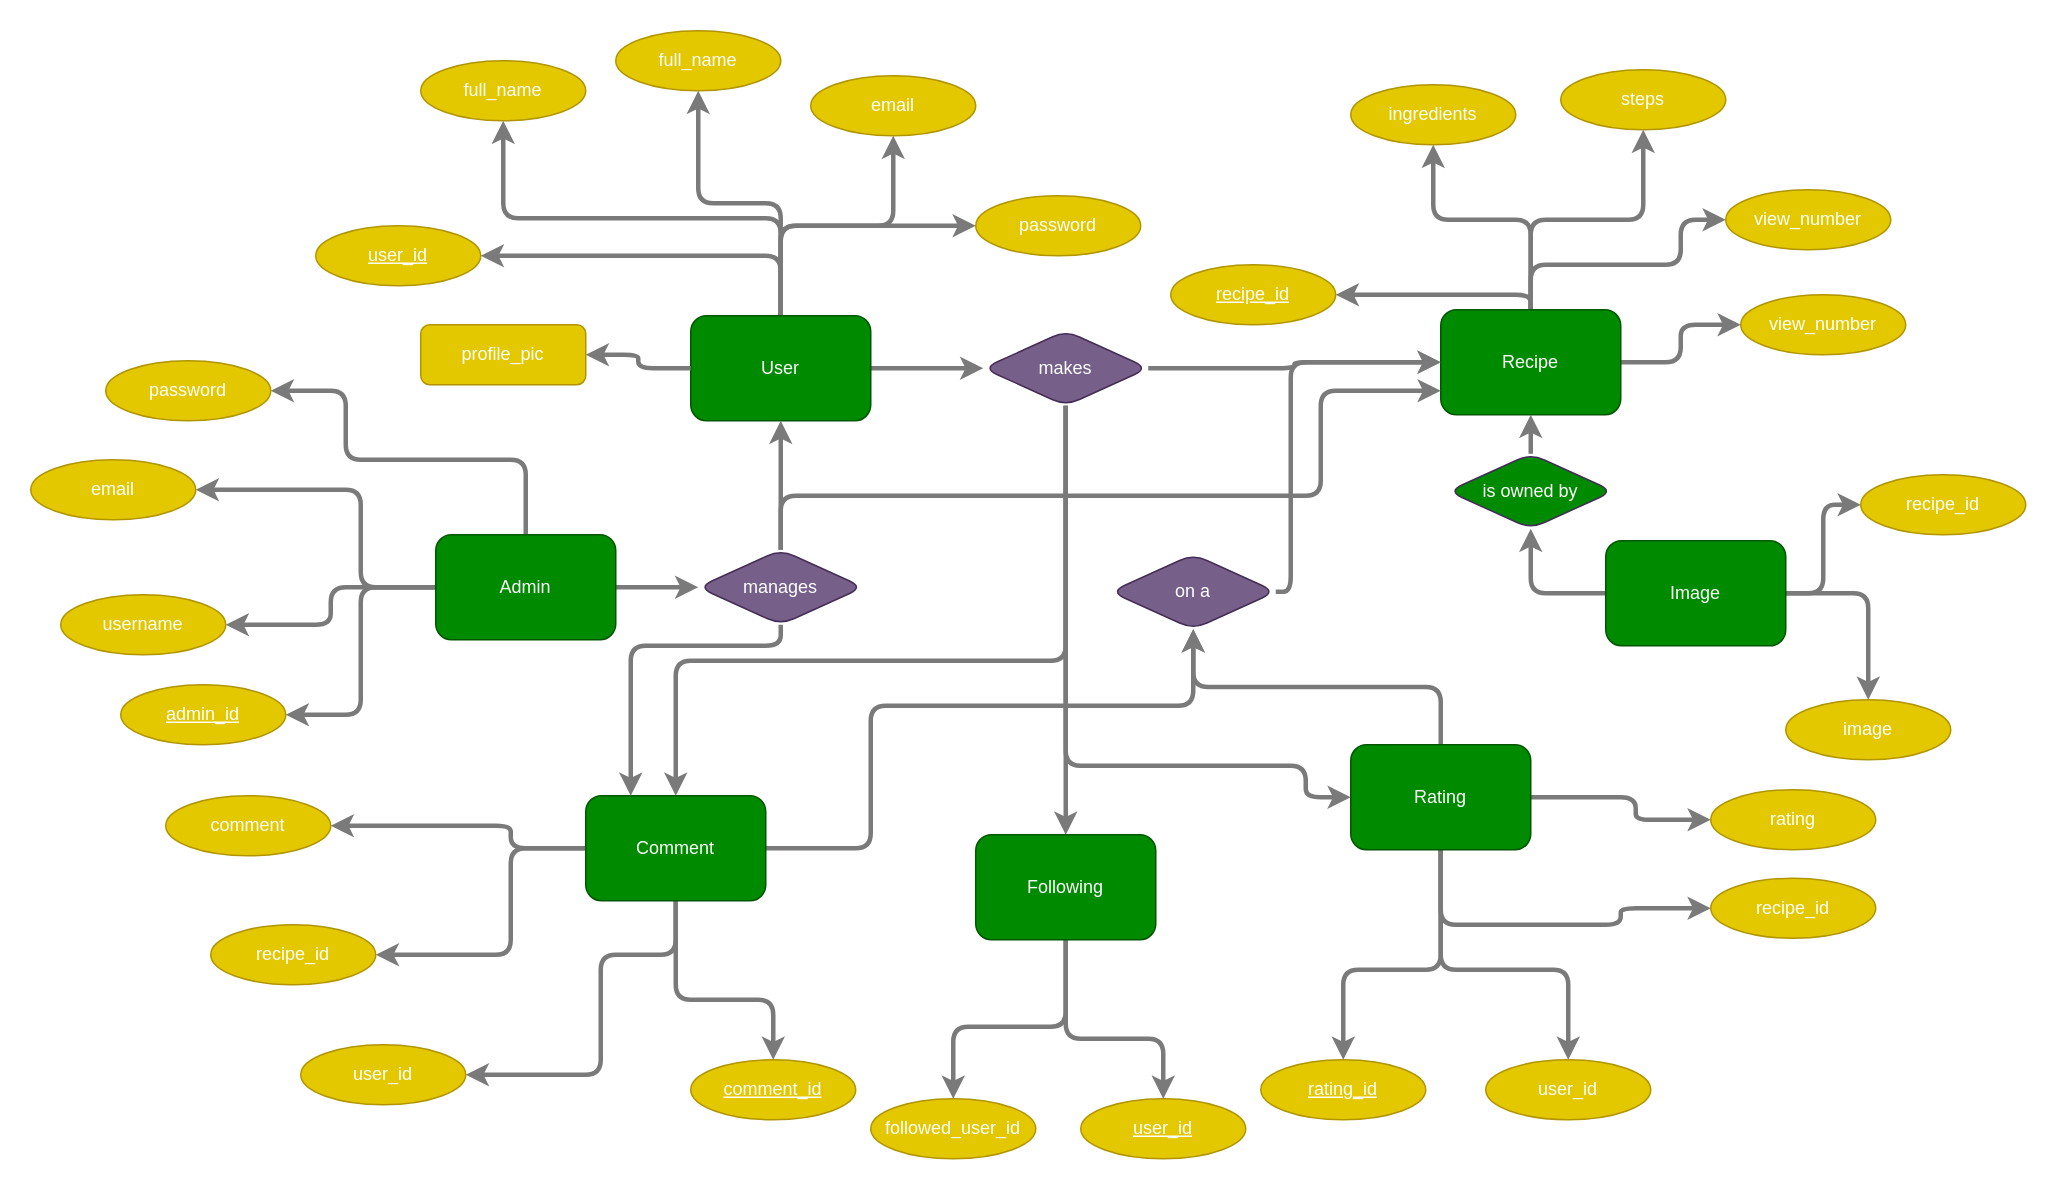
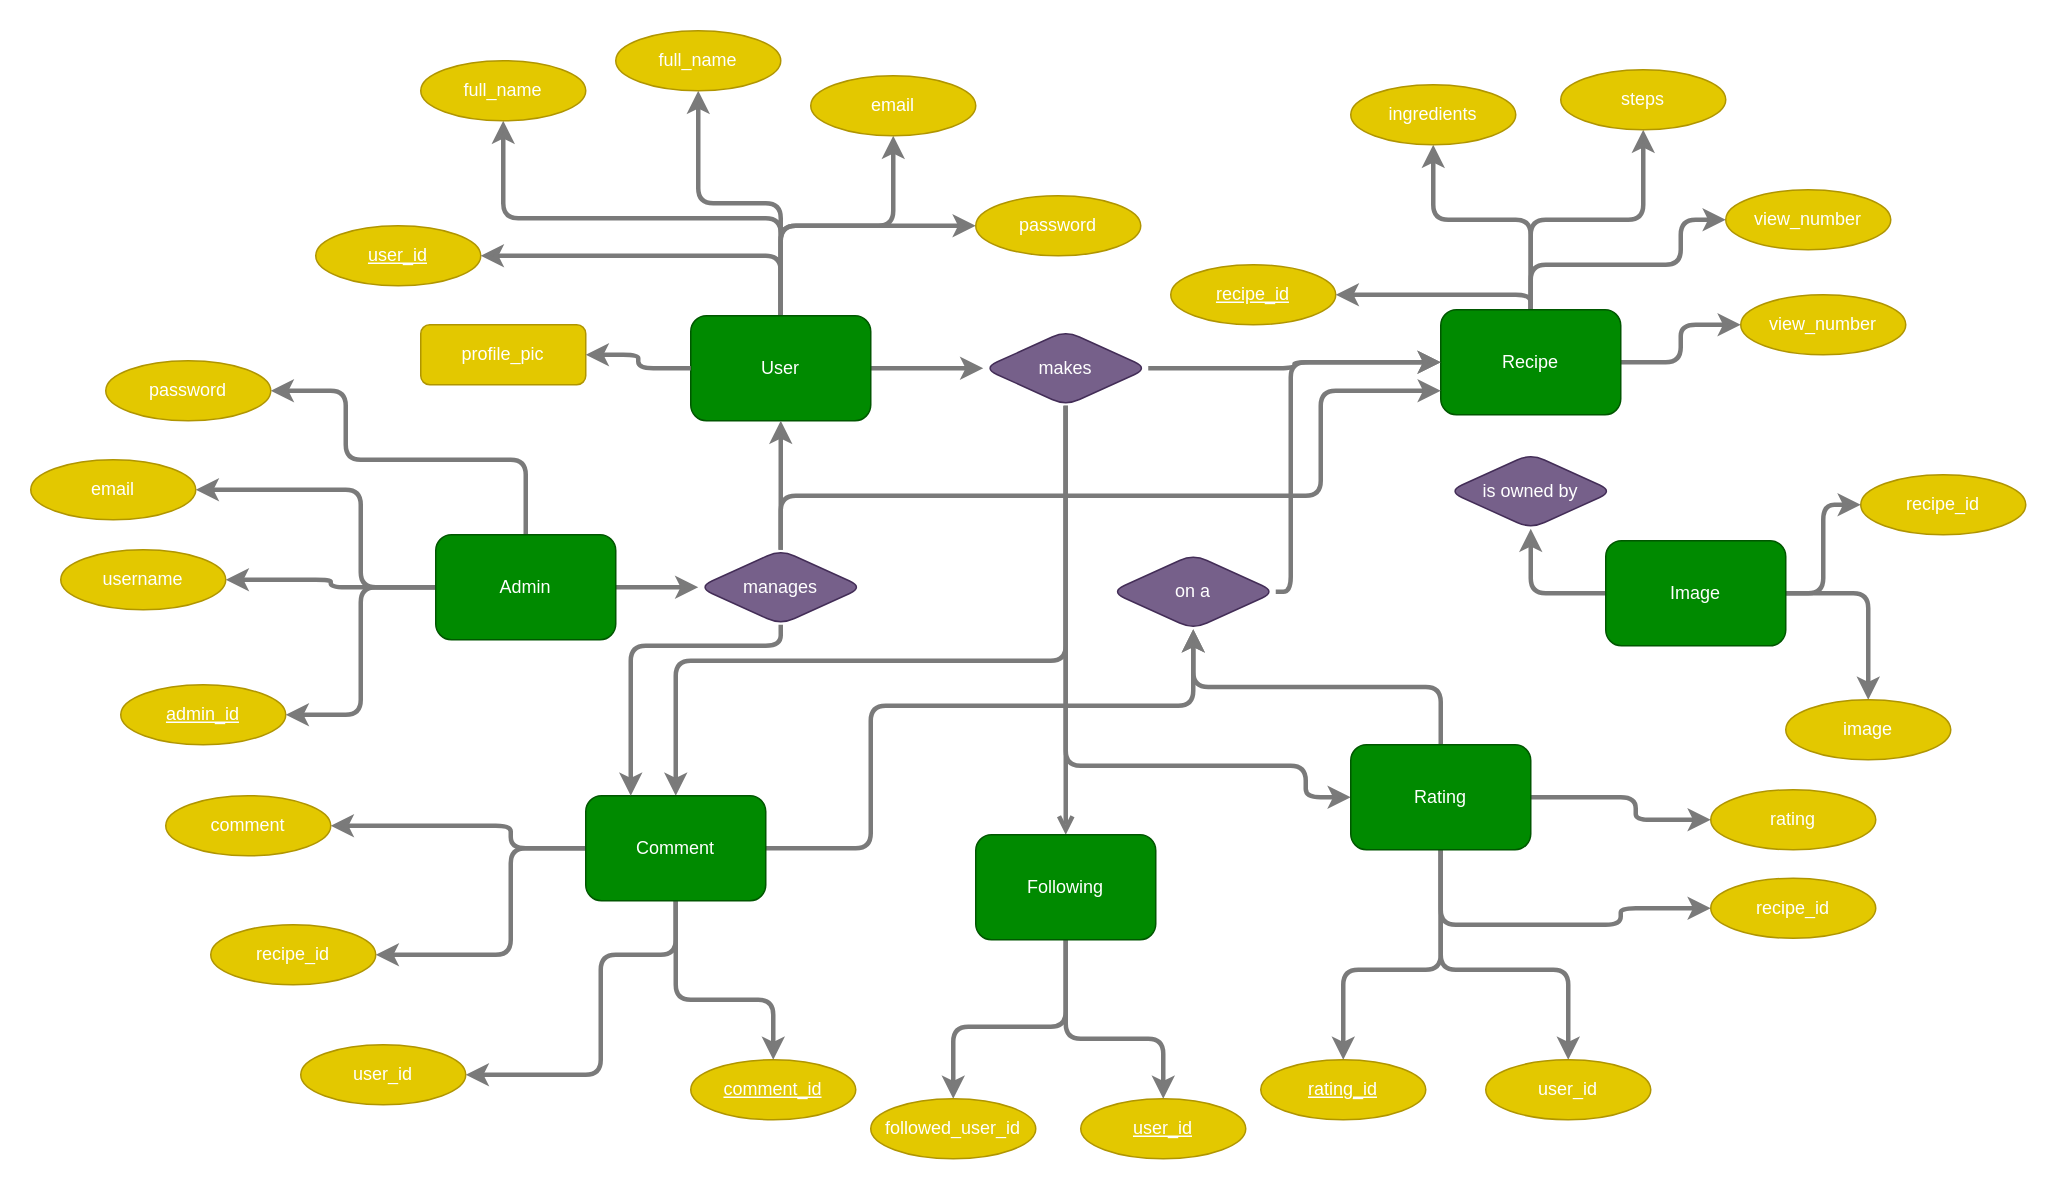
edge "is owned by" -> "Recipe": removed
node "is owned by": fillcolor #008a00 -> #76608a
node "username": moved (143, 625) -> (143, 580)
edge "makes" -> "Following": arrowhead classic -> open
